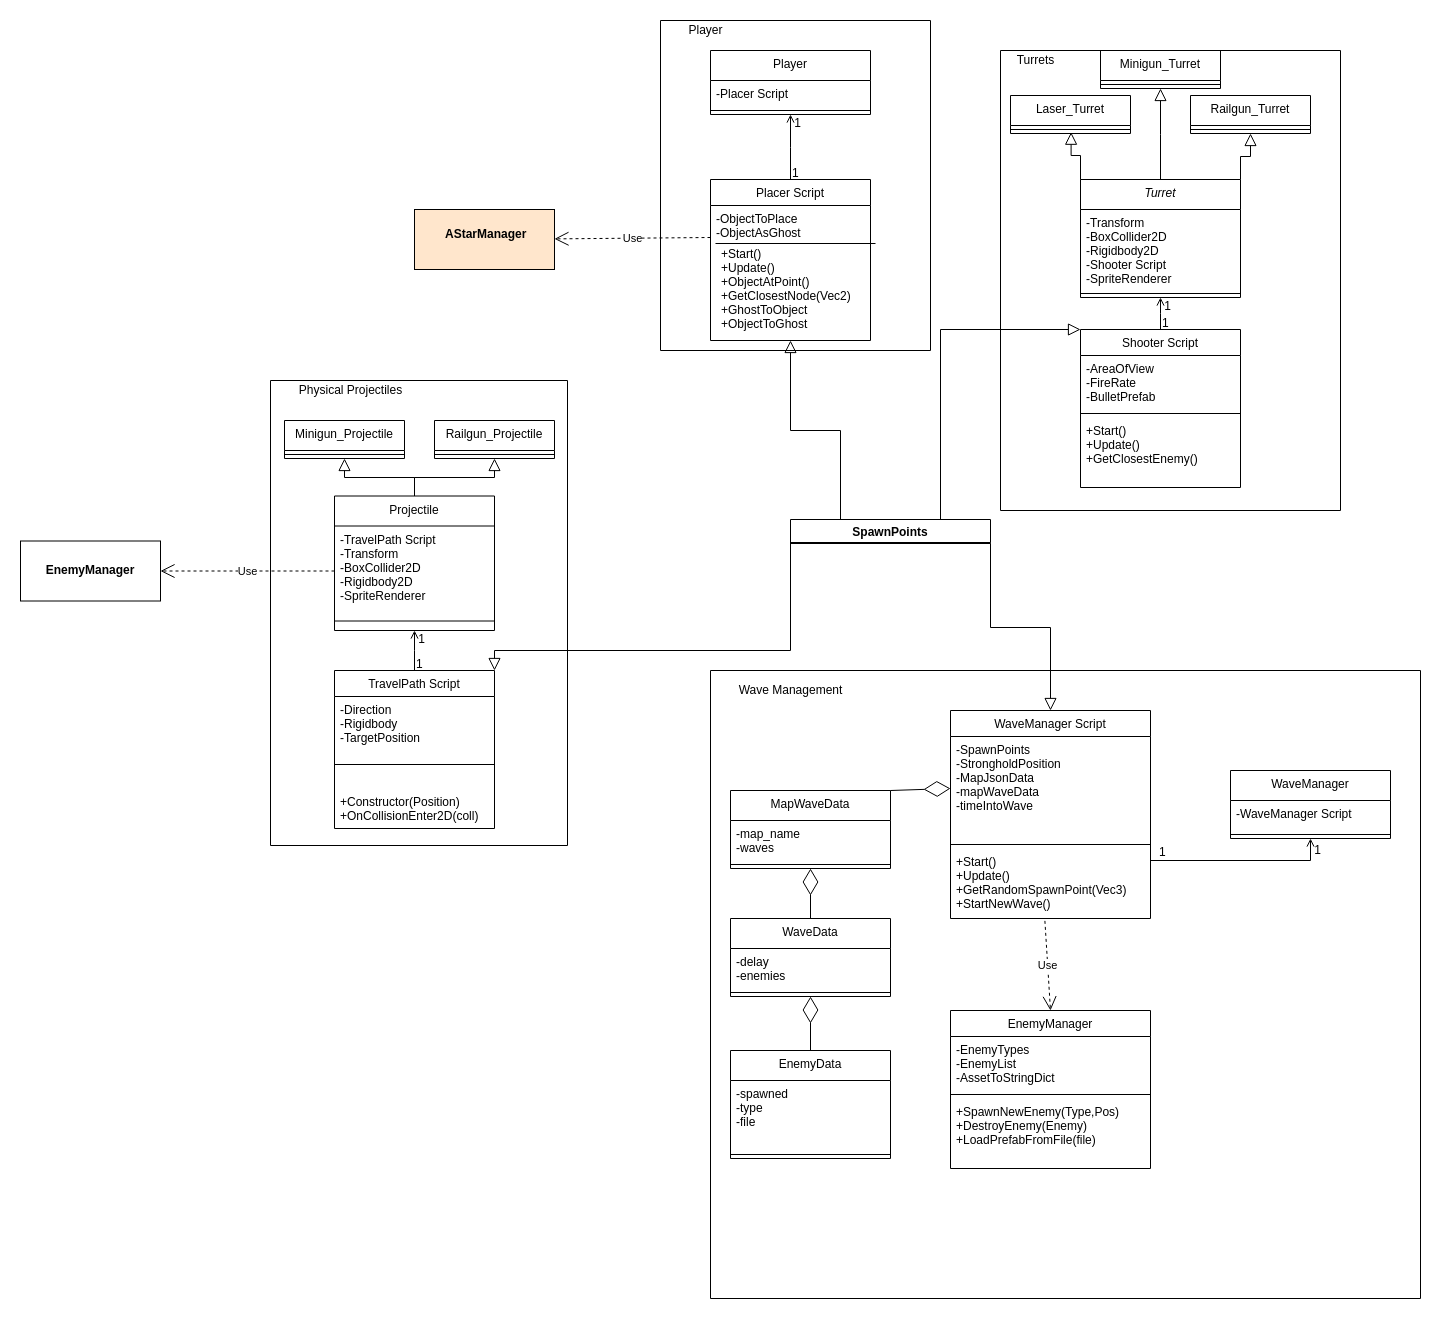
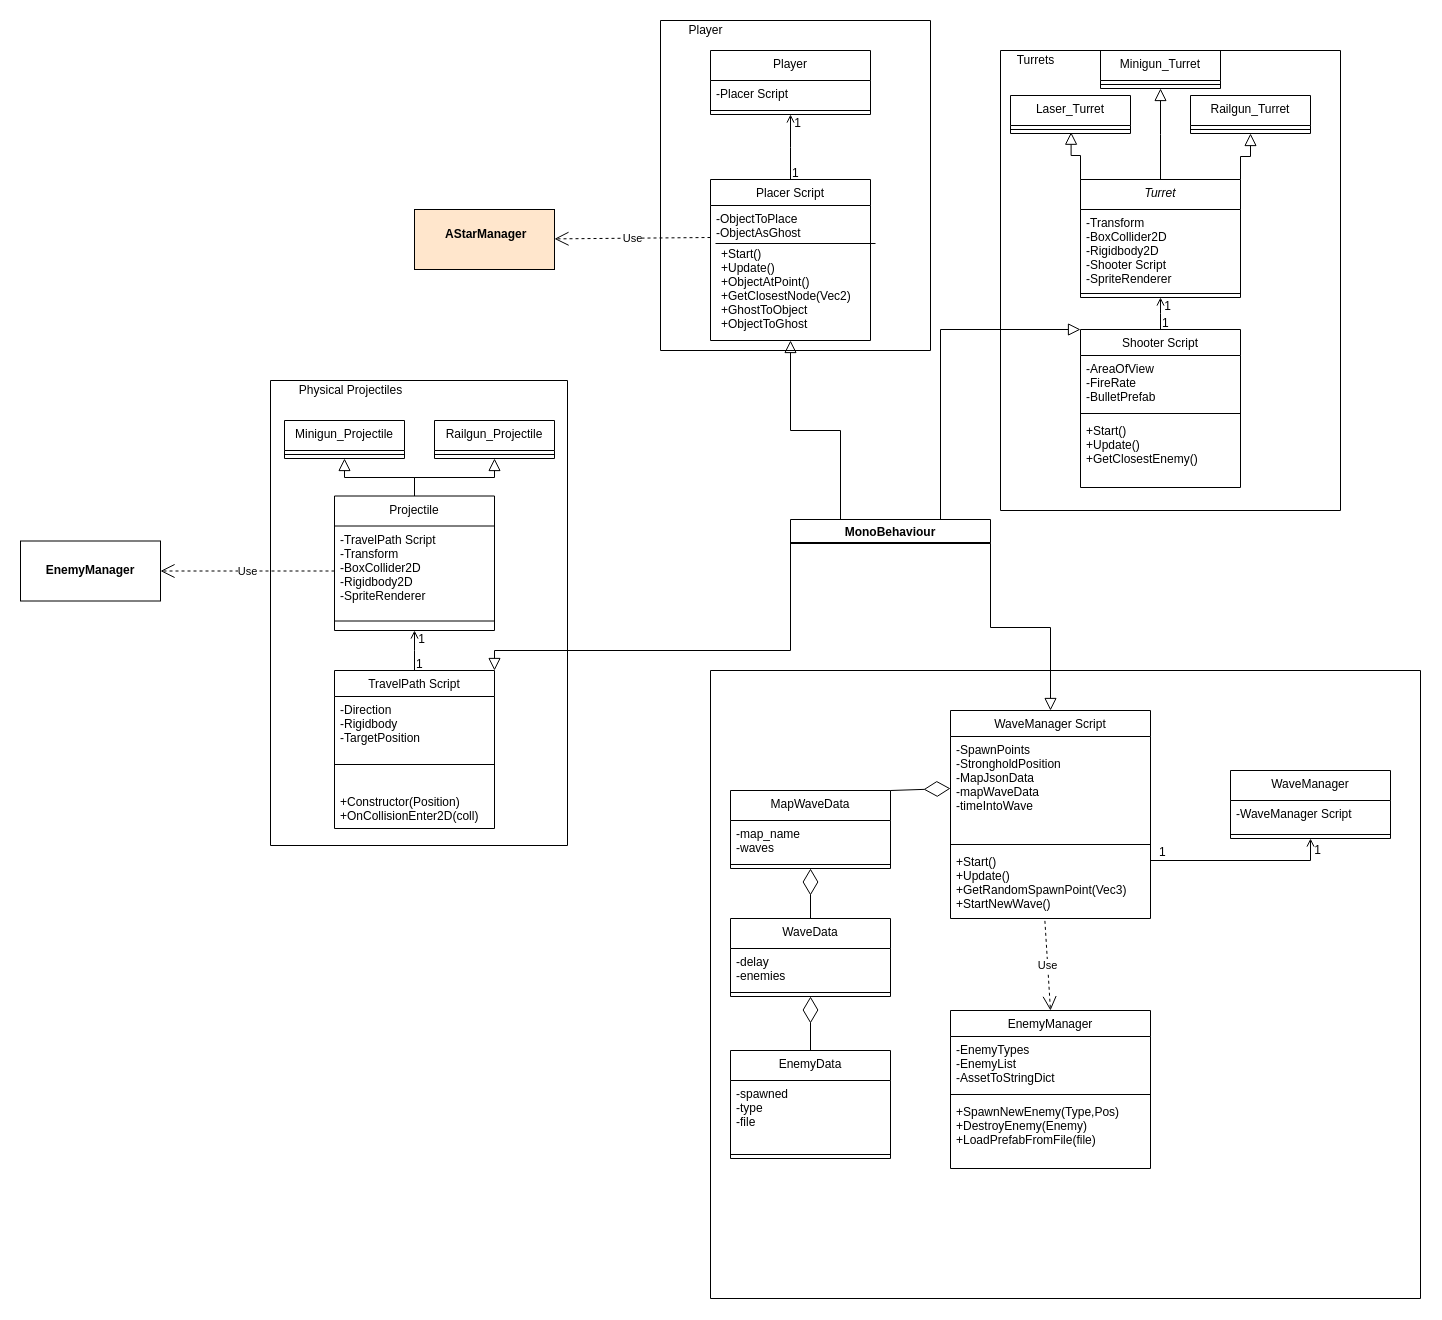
node "SpawnPoints": label "SpawnPoints" -> "MonoBehaviour"
node "Wave Management": removed
